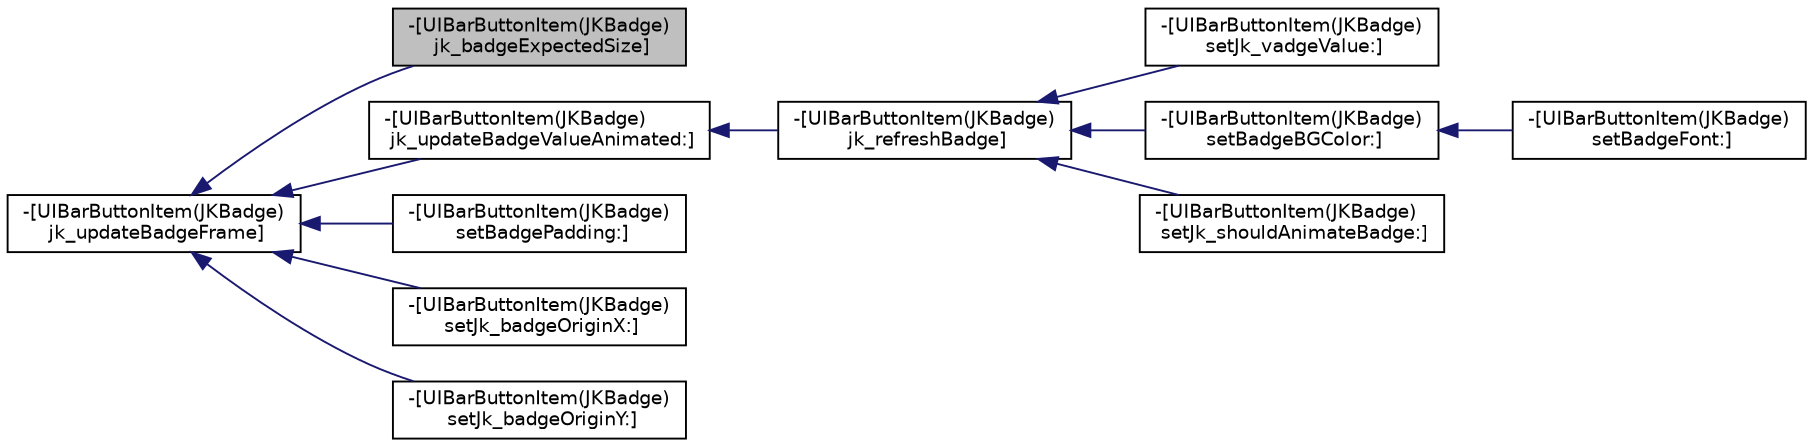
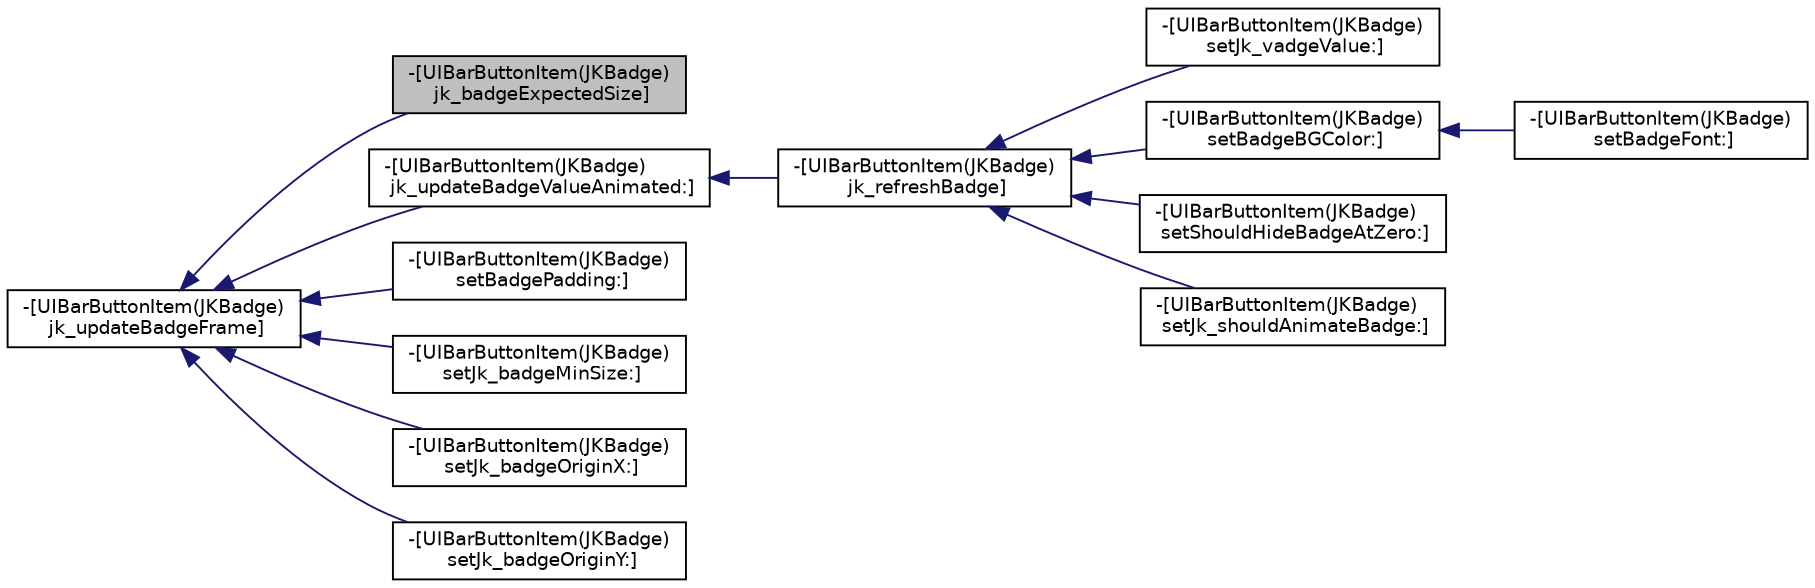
node "-[UIBarButtonItem(JKBadge) setShouldHideBadgeAtZero:]": added
node "-[UIBarButtonItem(JKBadge) setJk_badgeMinSize:]": added
